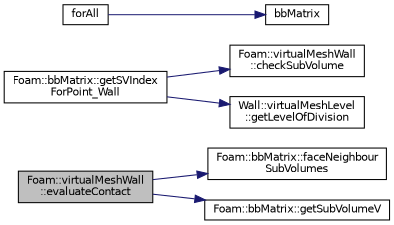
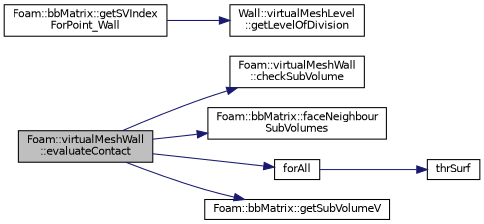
node "bbMatrix": label "bbMatrix" -> "thrSurf"
edge "Foam::bbMatrix::getSVIndex ForPoint_Wall" -> "Foam::virtualMeshWall ::checkSubVolume": now "Foam::virtualMeshWall ::evaluateContact" -> "Foam::virtualMeshWall ::checkSubVolume"
edge "Foam::virtualMeshWall ::evaluateContact" -> "forAll": added
